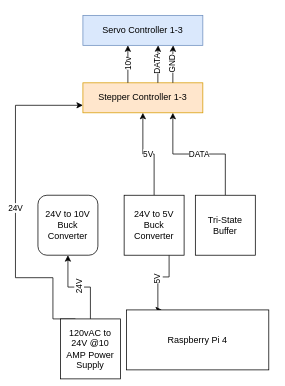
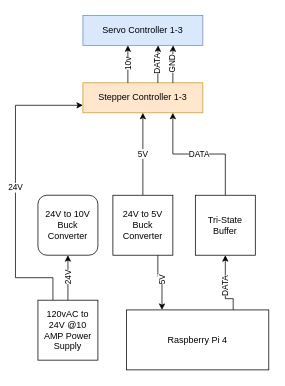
node "24V to 5V Buck Converter": moved (154, 225) -> (143, 225)
edge "Raspberry Pi 4" -> "Tri-State Buffer": added, label "DATA"
node "120vAC to 24V @10 AMP Power Supply": moved (90, 349) -> (68, 330)
